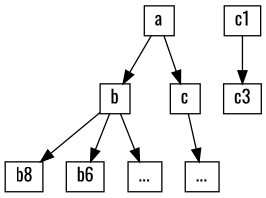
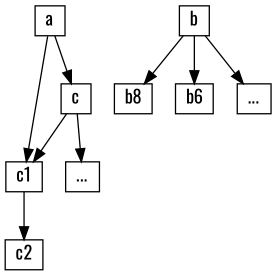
edge "a" -> "b": now "a" -> "c1"
node "c3": label "c3" -> "c2"
edge "c" -> "c1": added
